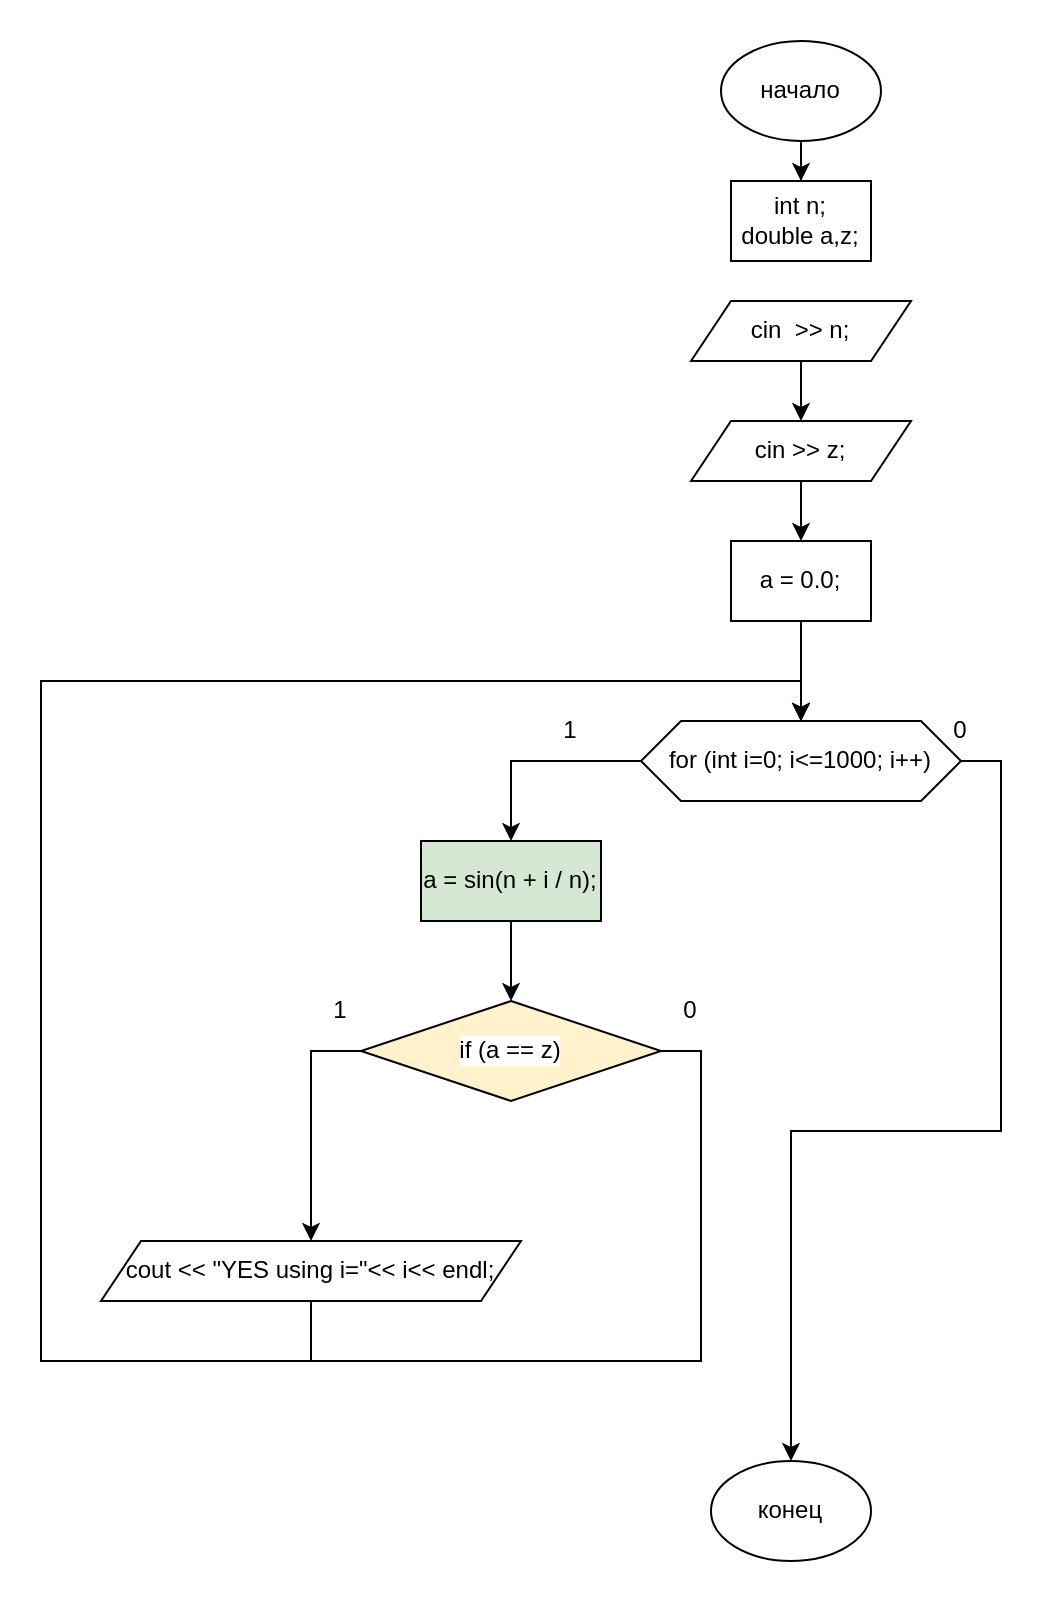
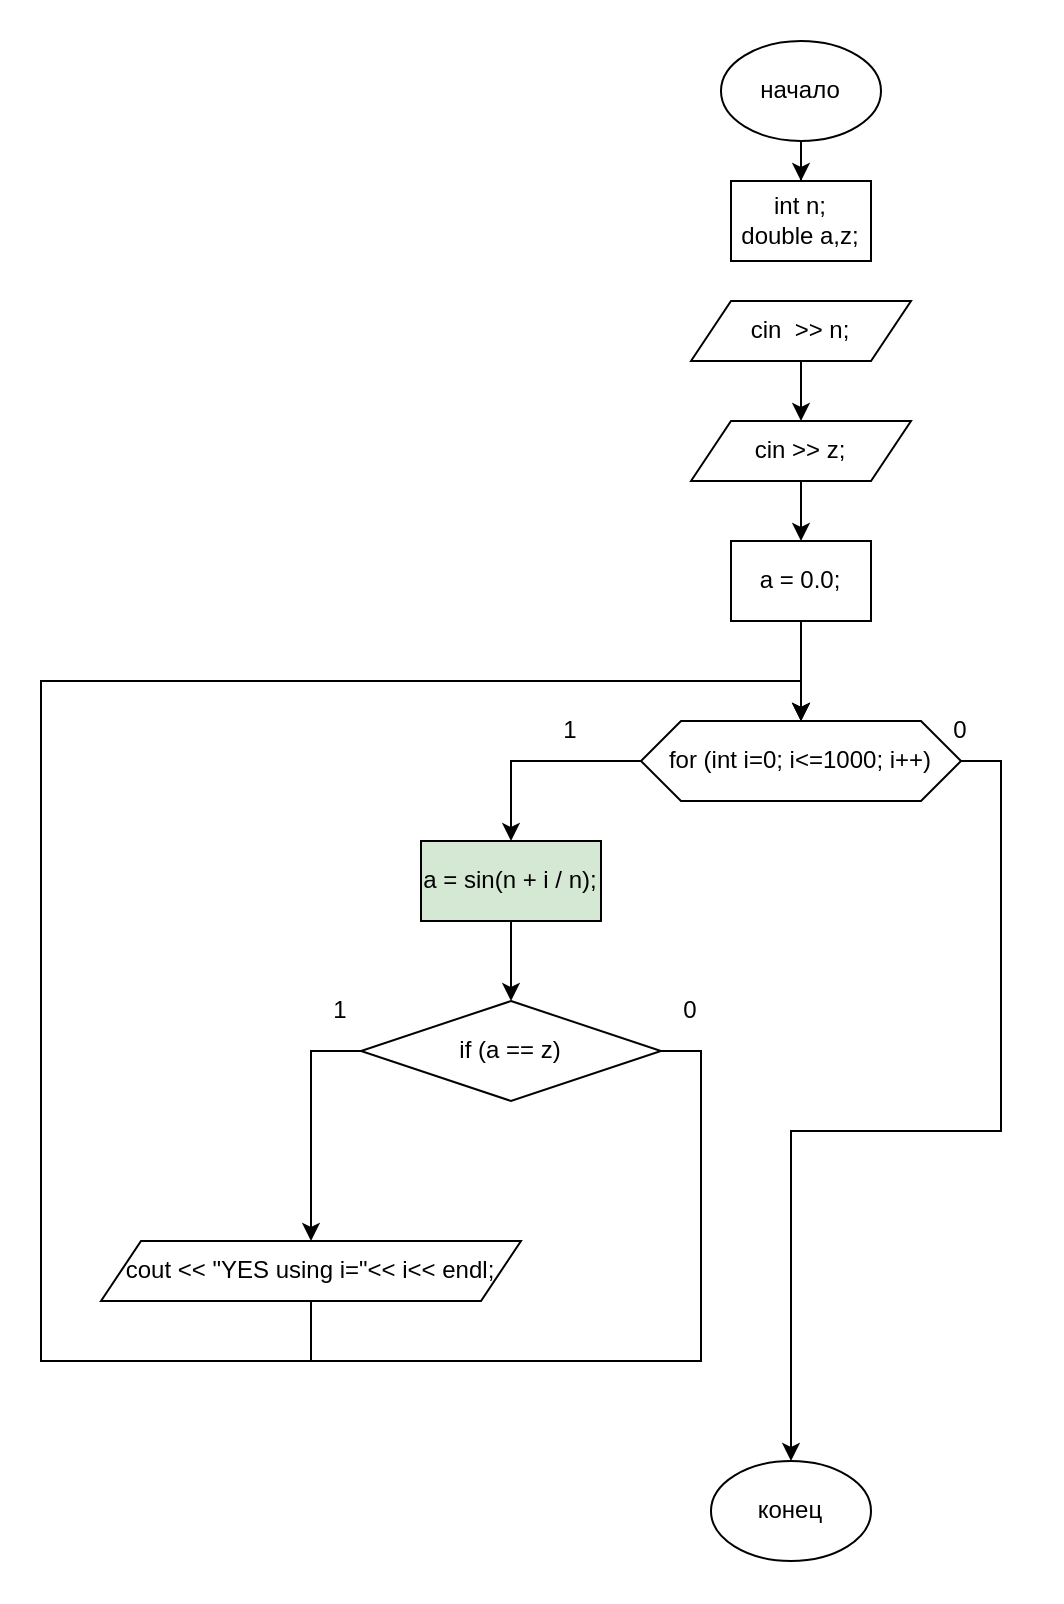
node "if (a == z)": fillcolor #fff2cc -> #ffffff
